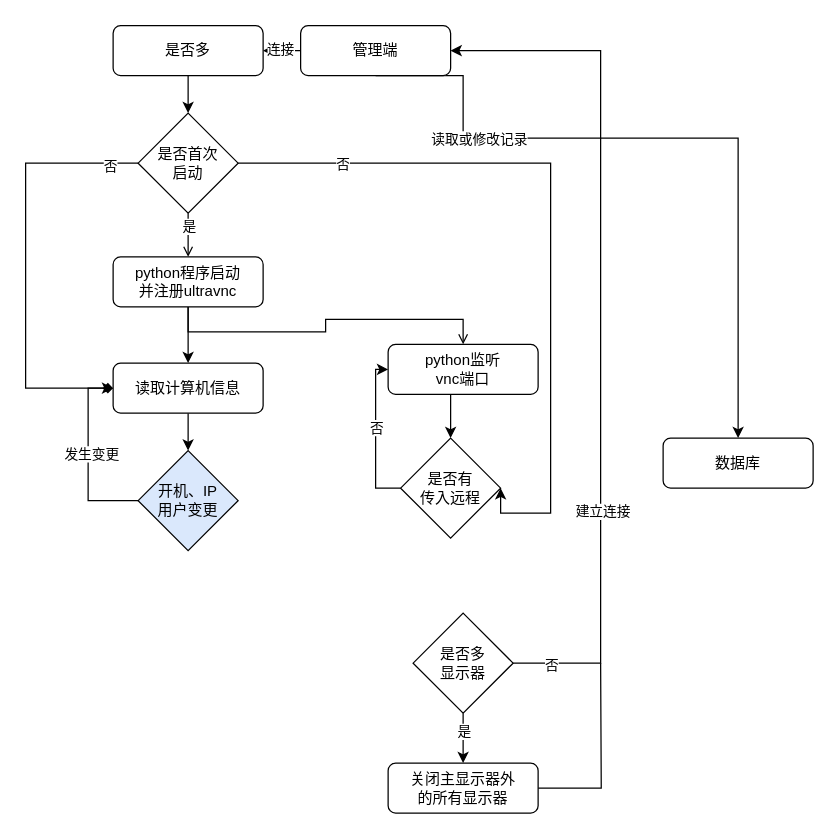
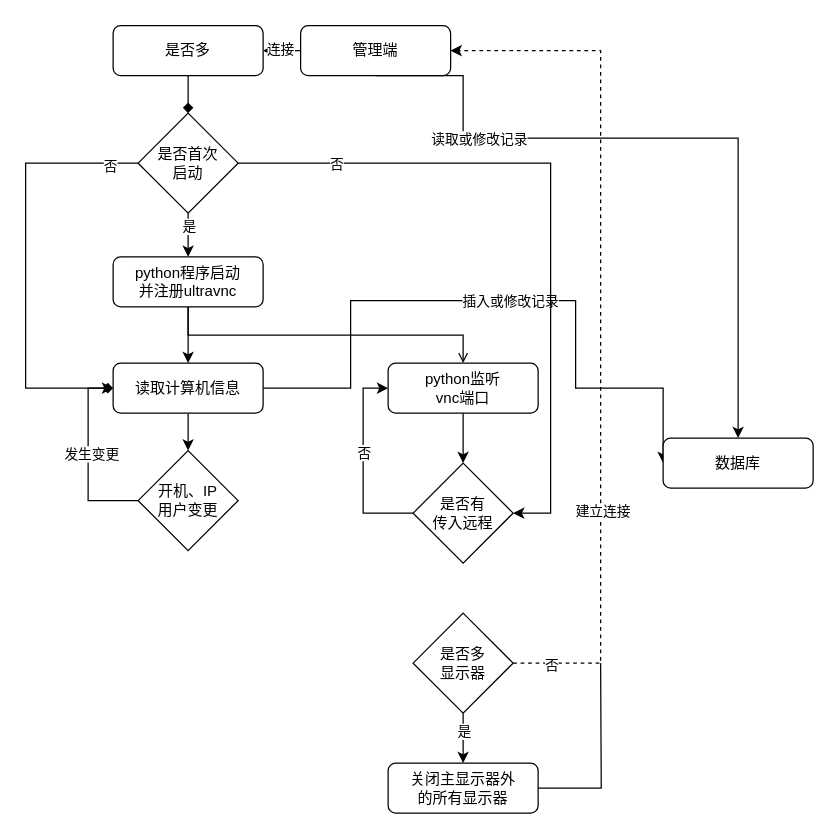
edge "是否多" -> "是否首次 启动": arrowhead classic -> diamond
edge "是否多 显示器" -> "管理端": style solid -> dashed
edge "是否首次 启动" -> "python程序启动 并注册ultravnc": arrowhead open -> classic
edge "读取计算机信息" -> "数据库": added, label "插入或修改记录"
node "python监听 vnc端口": moved (463, 369) -> (463, 388)
node "是否有 传入远程": moved (451, 488) -> (463, 513)
node "开机、IP 用户变更": fillcolor #dae8fc -> #ffffff
